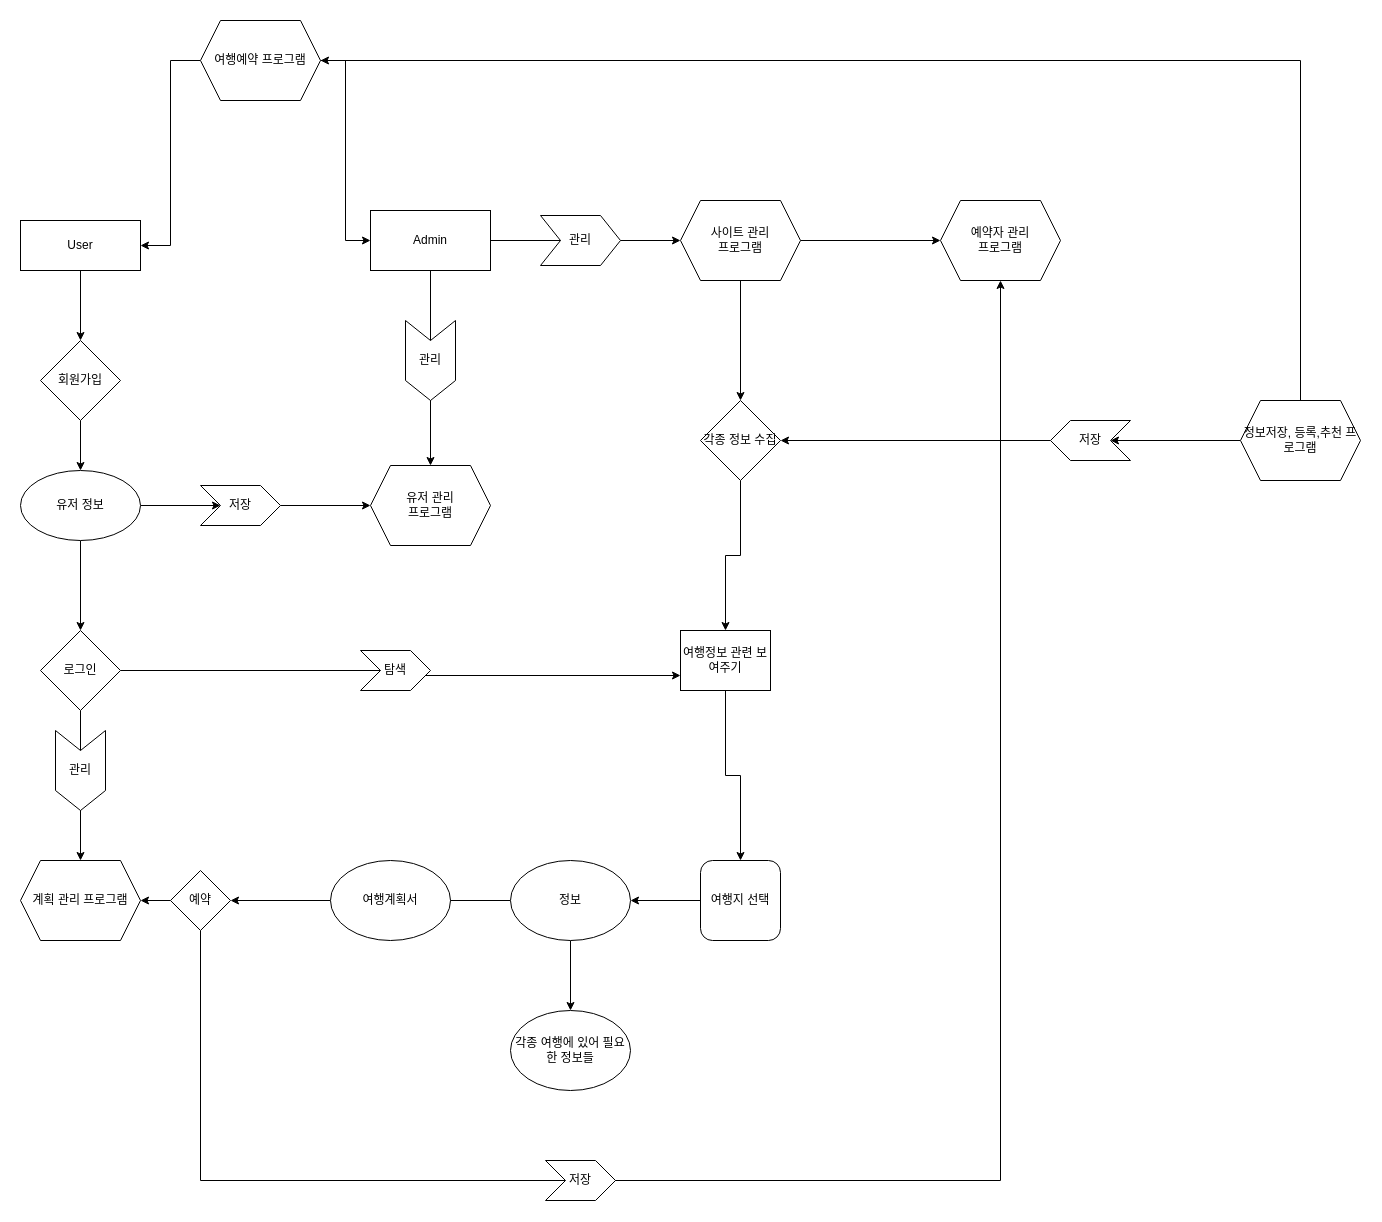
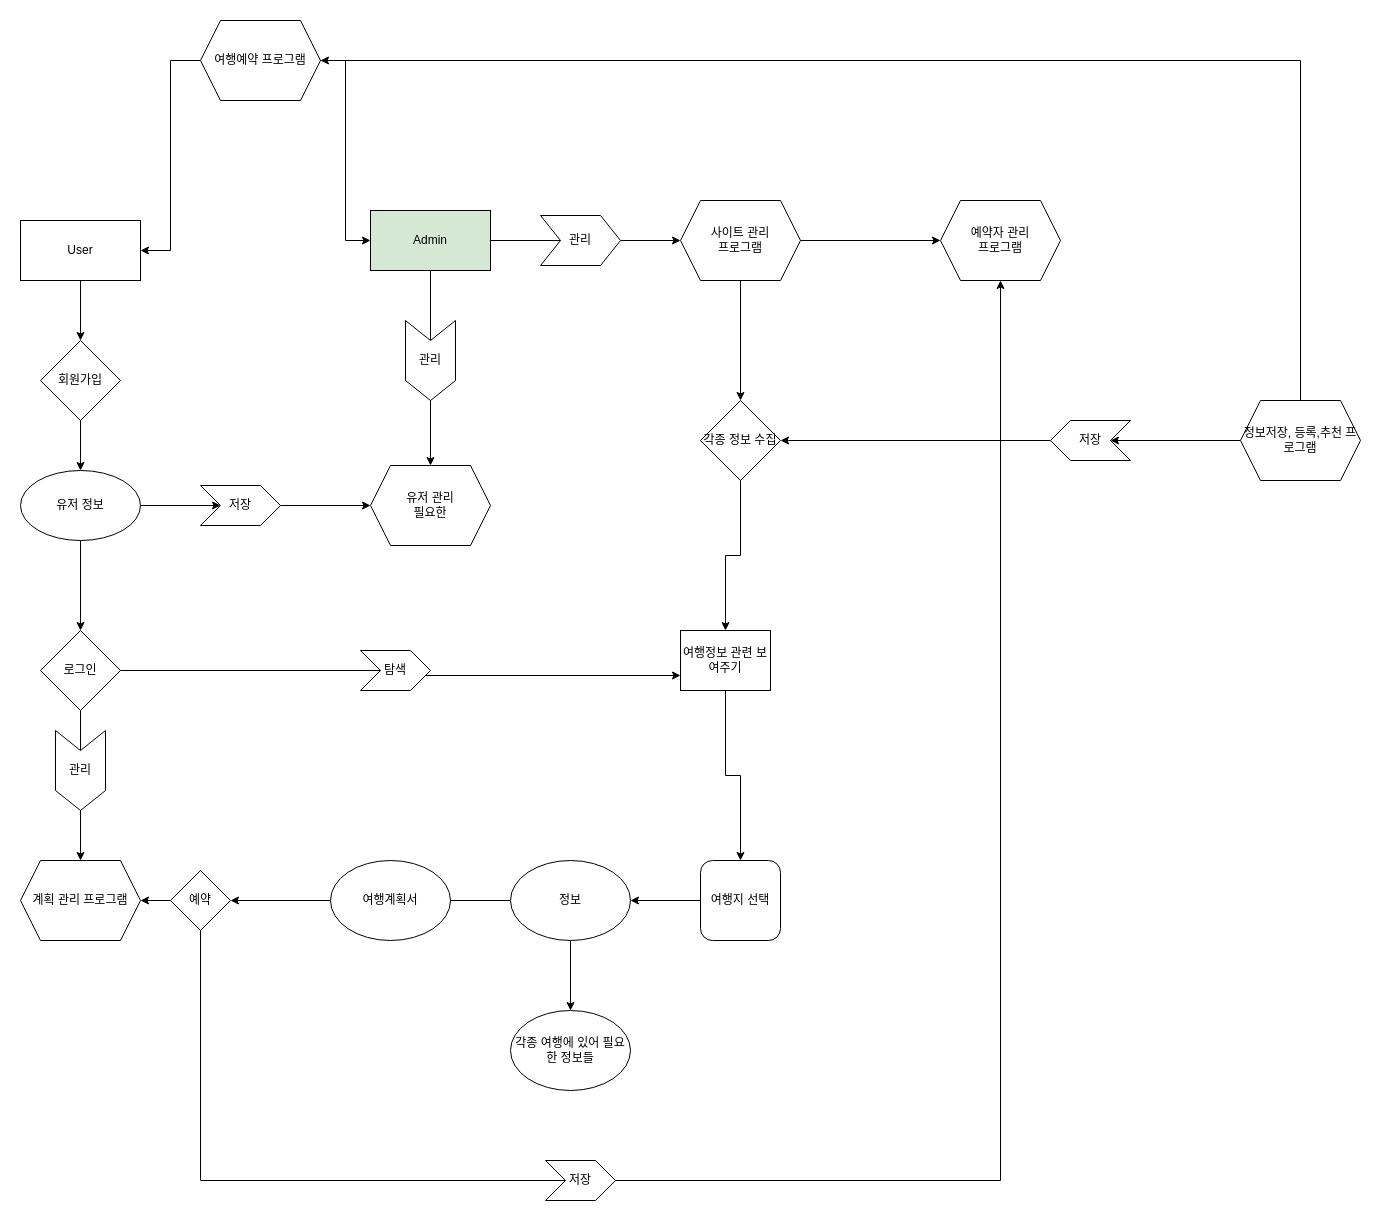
node "Admin": fillcolor #ffffff -> #d5e8d4
node "User": size 120x50 -> 120x60
node "유저 관리 프로그램": label "유저 관리 프로그램" -> "유저 관리 필요한"
